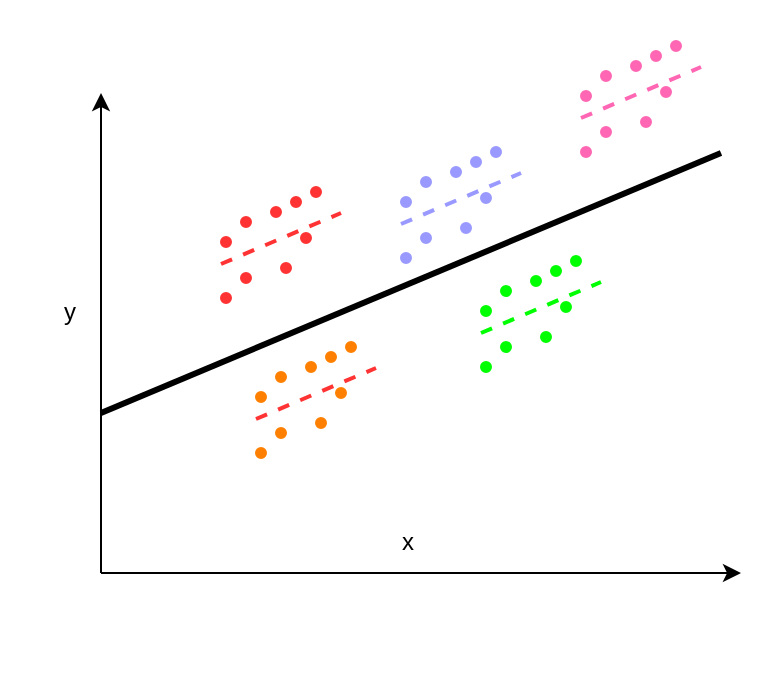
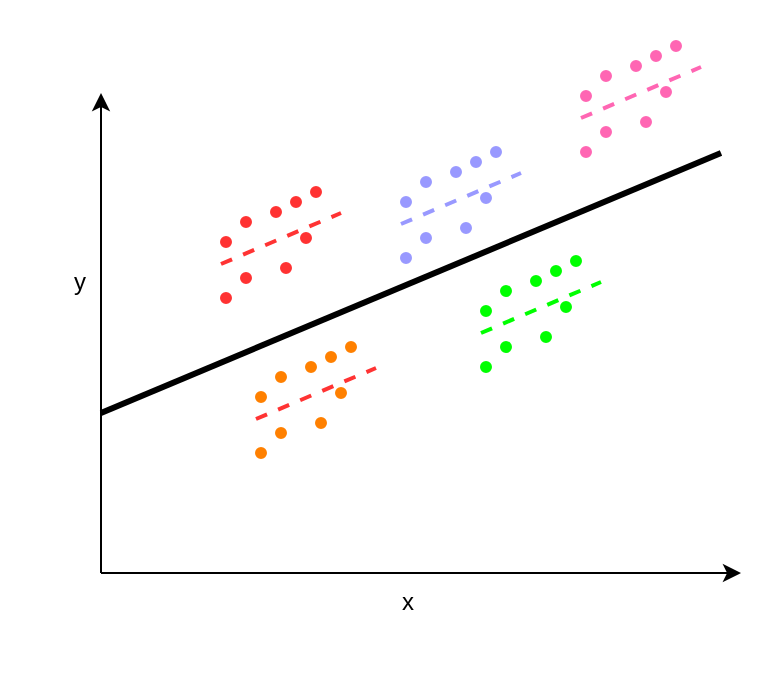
node "y": moved (71, 312) -> (81, 282)
node "x": moved (409, 543) -> (409, 603)
